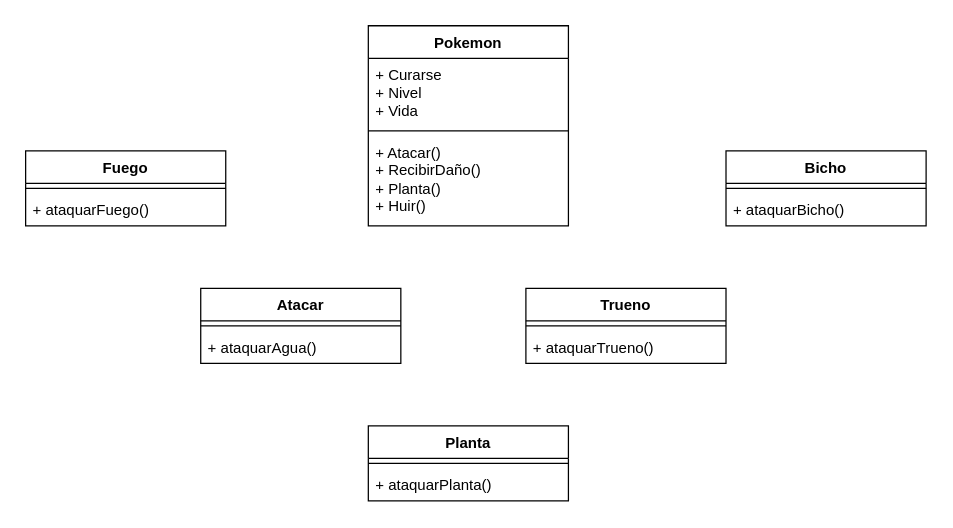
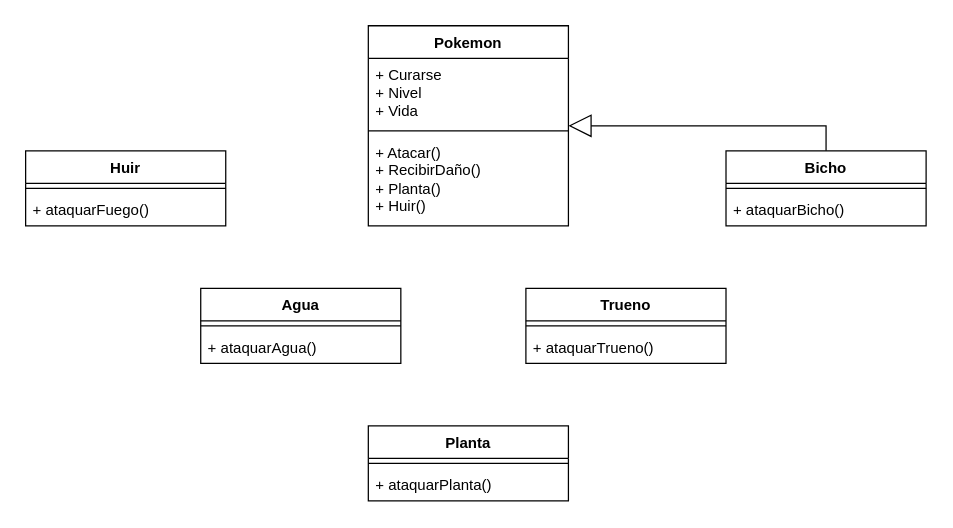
edge "Bicho" -> "Pokemon": added
node "Fuego": label "Fuego" -> "Huir"
node "Atacar": label "Atacar" -> "Agua"
